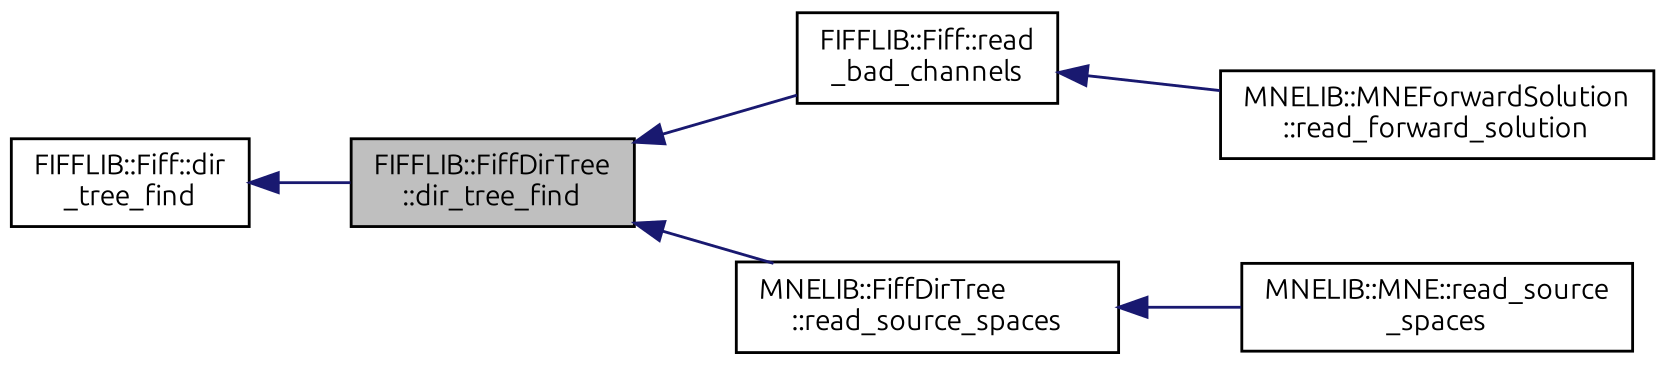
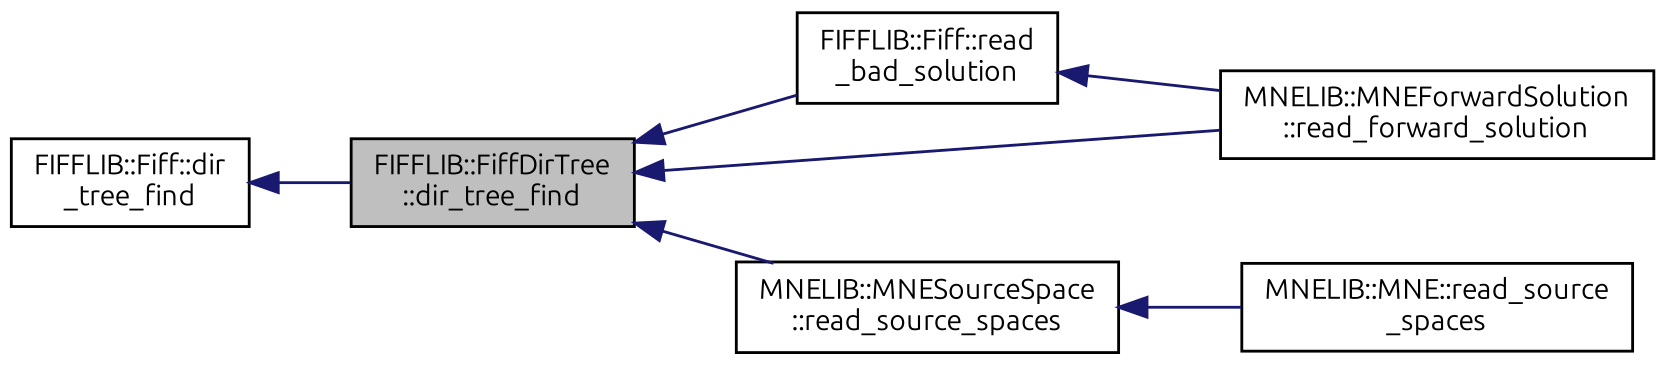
node "FIFFLIB::Fiff::read _bad_channels": label "FIFFLIB::Fiff::read _bad_channels" -> "FIFFLIB::Fiff::read _bad_solution"
edge "MNELIB::MNEForwardSolution ::read_forward_solution" -> "FIFFLIB::FiffDirTree ::dir_tree_find": added
node "MNELIB::FiffDirTree ::read_source_spaces": label "MNELIB::FiffDirTree ::read_source_spaces" -> "MNELIB::MNESourceSpace ::read_source_spaces"
